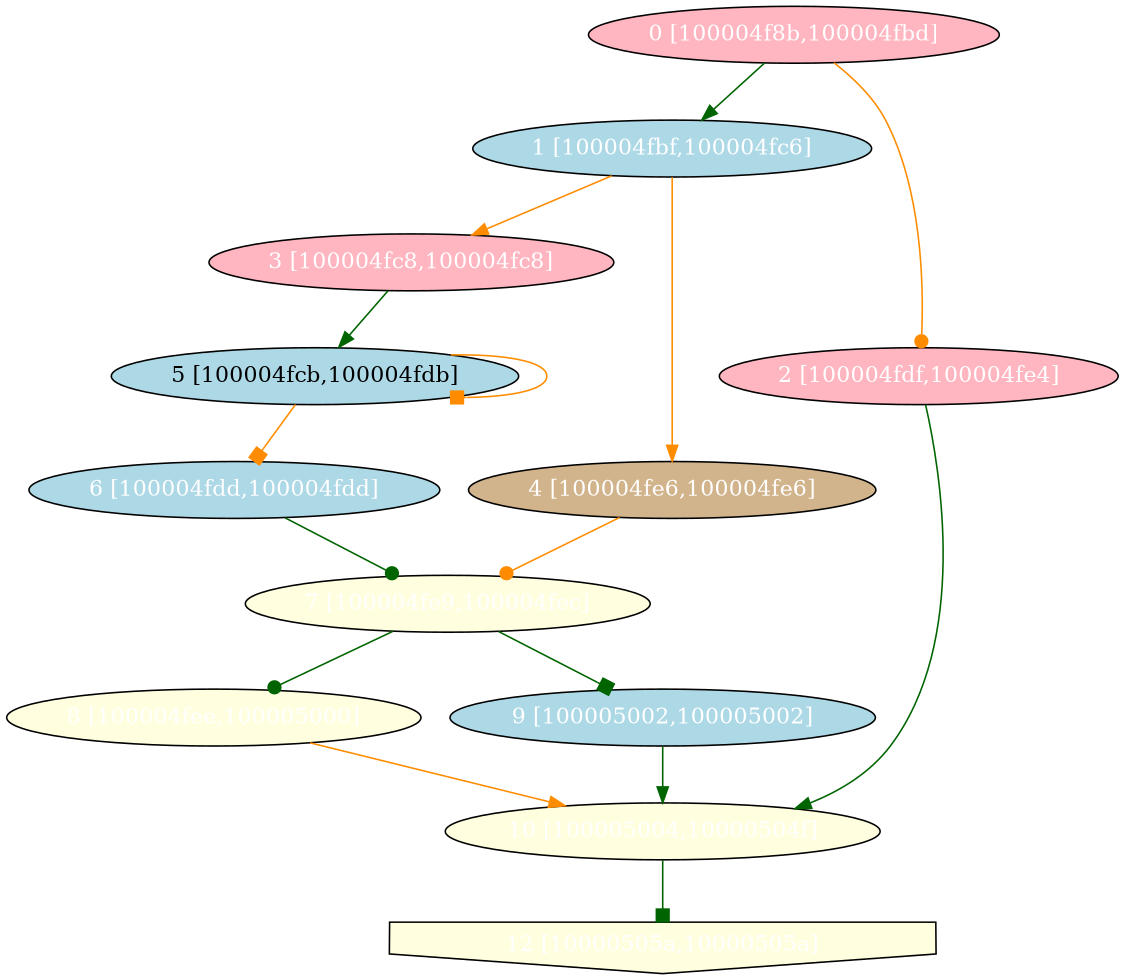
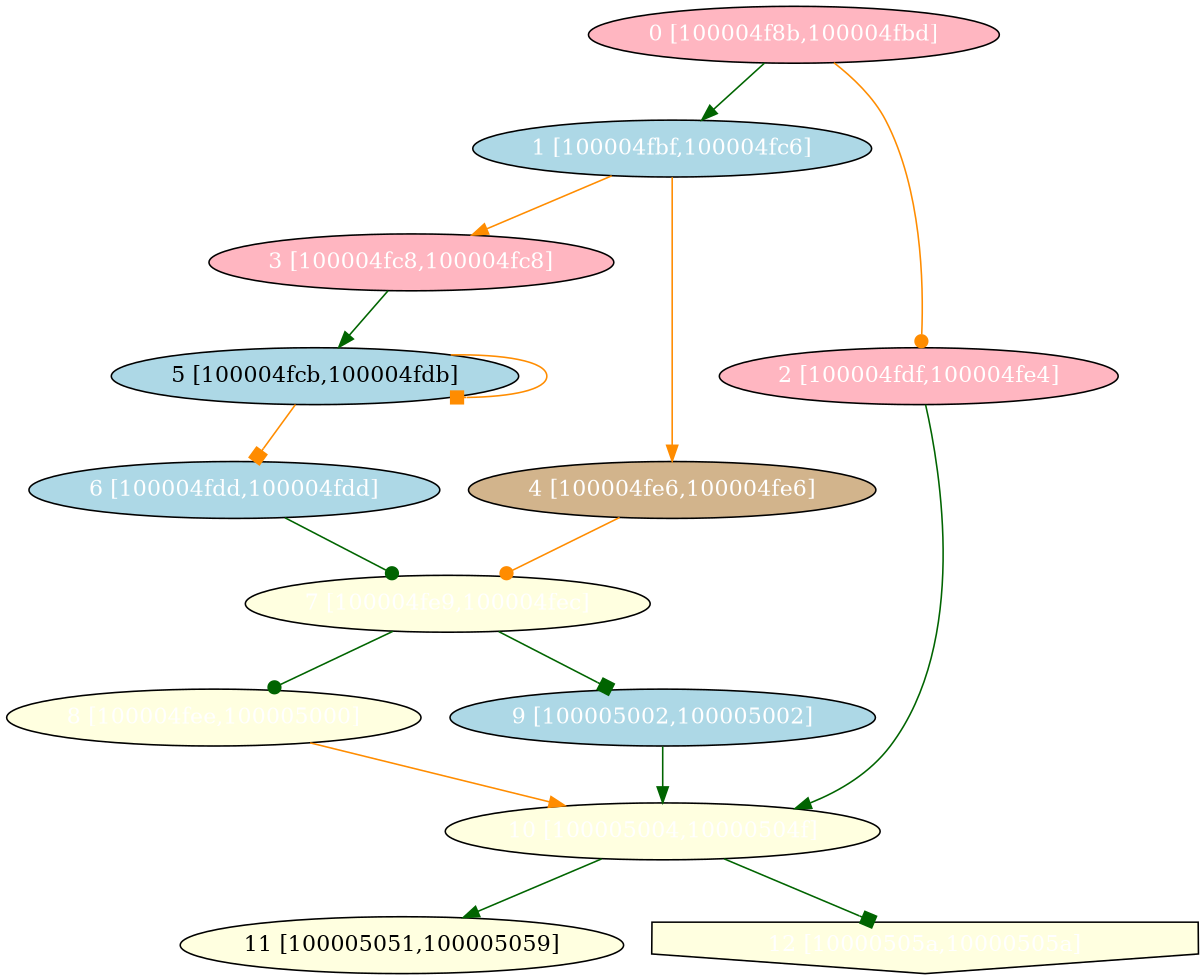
node "11 [100005051,100005059]": added
